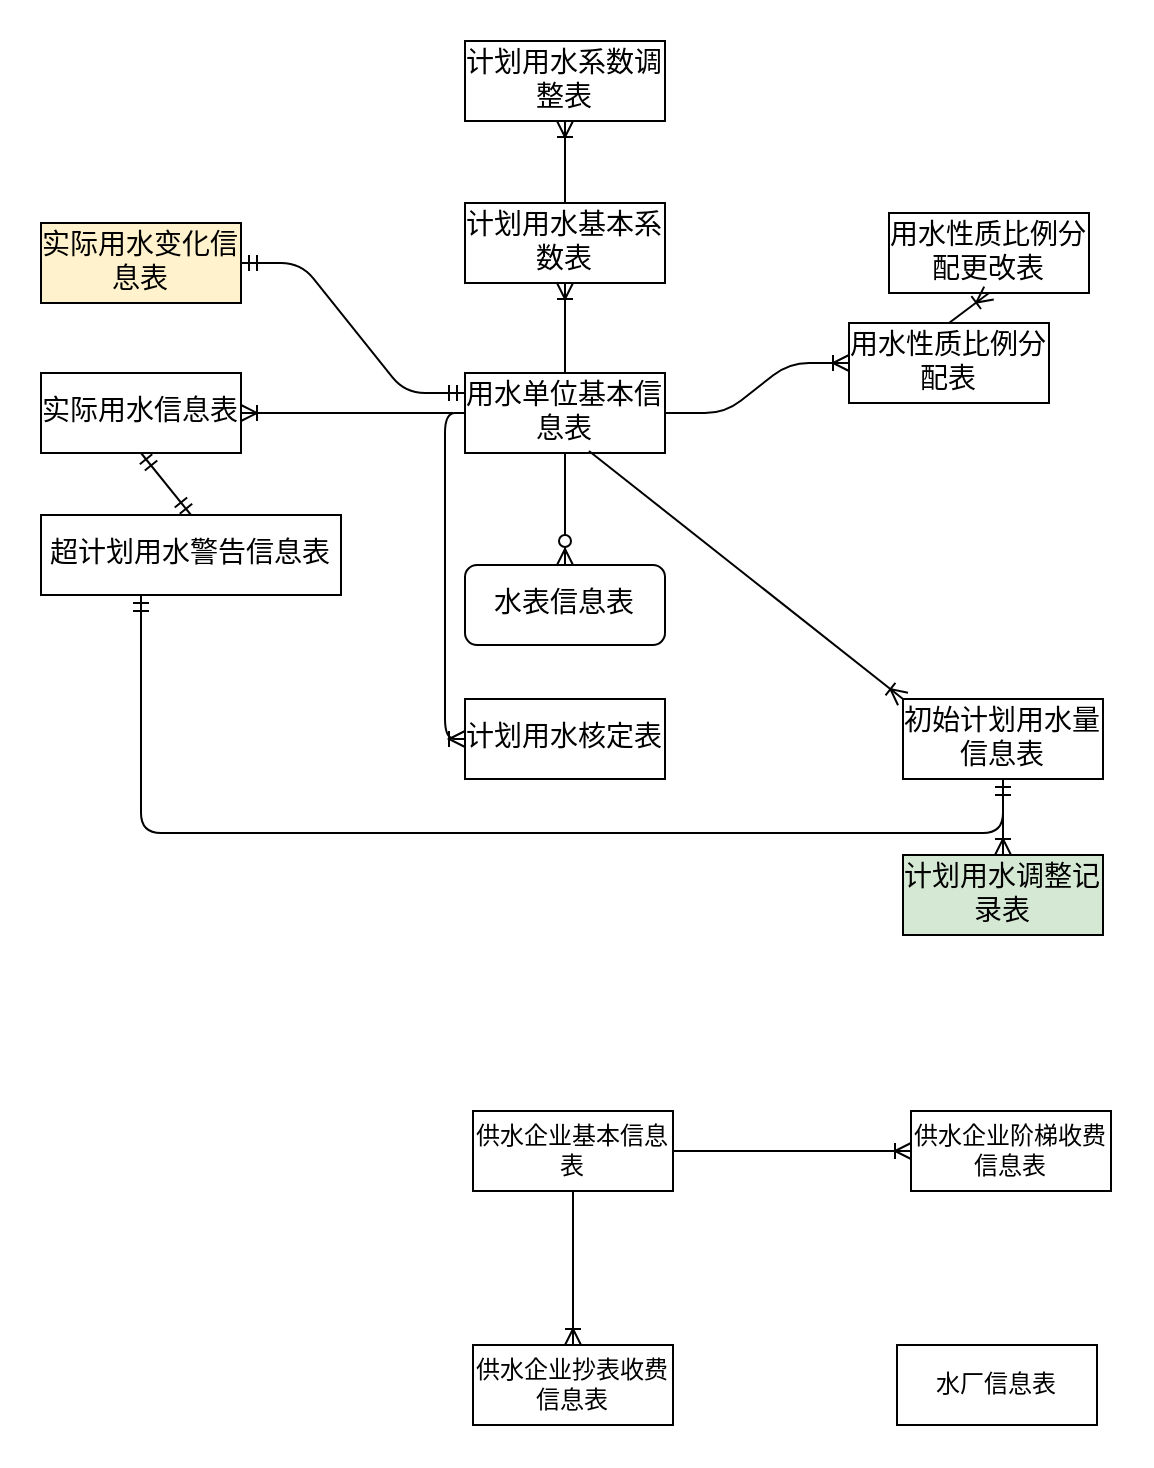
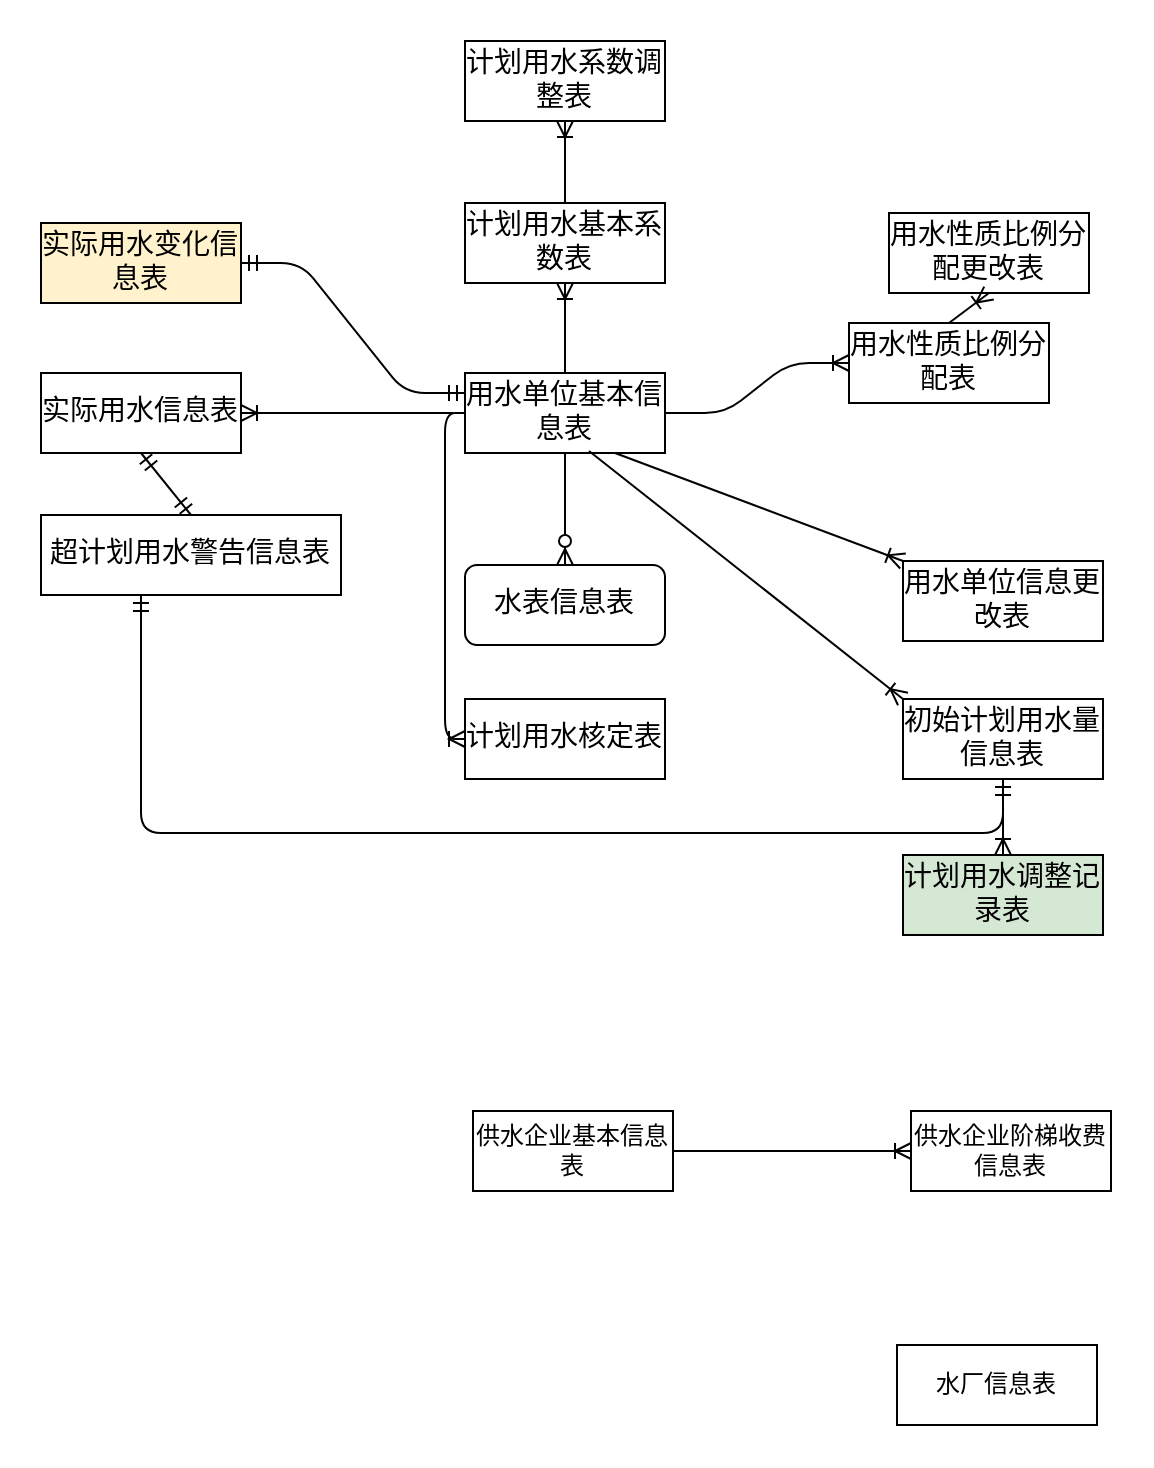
edge "用水单位基本信息表" -> "用水单位信息更改表": added
node "用水单位信息更改表": added
edge "供水企业基本信息表" -> "供水企业抄表收费信息表": removed
node "供水企业抄表收费信息表": removed
